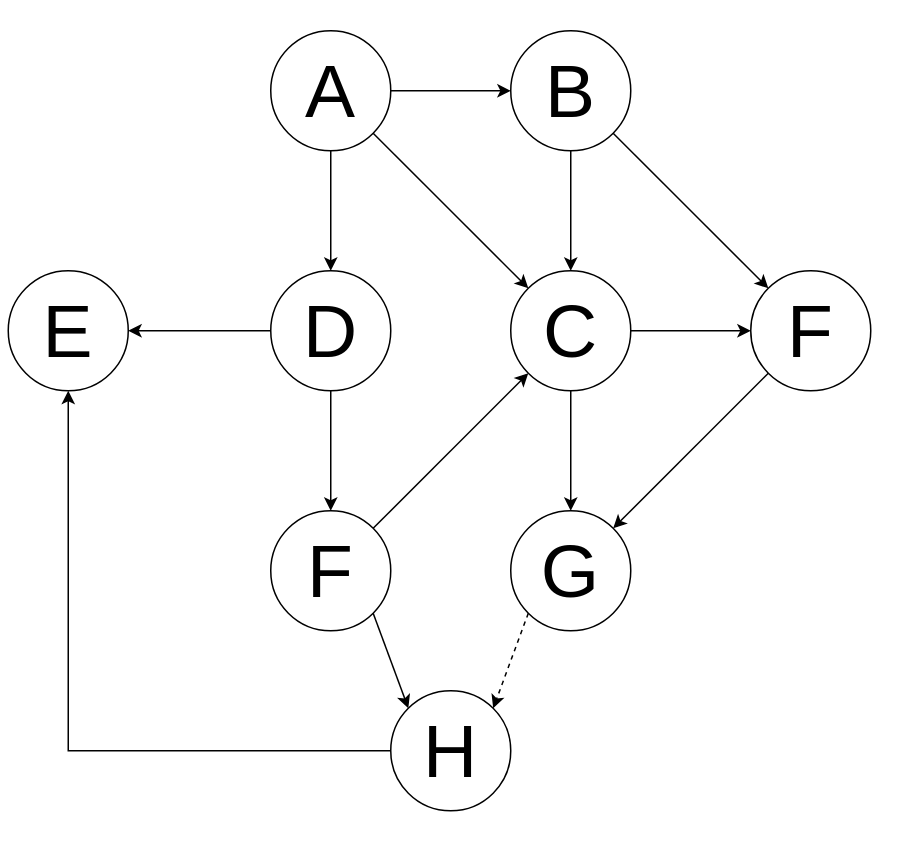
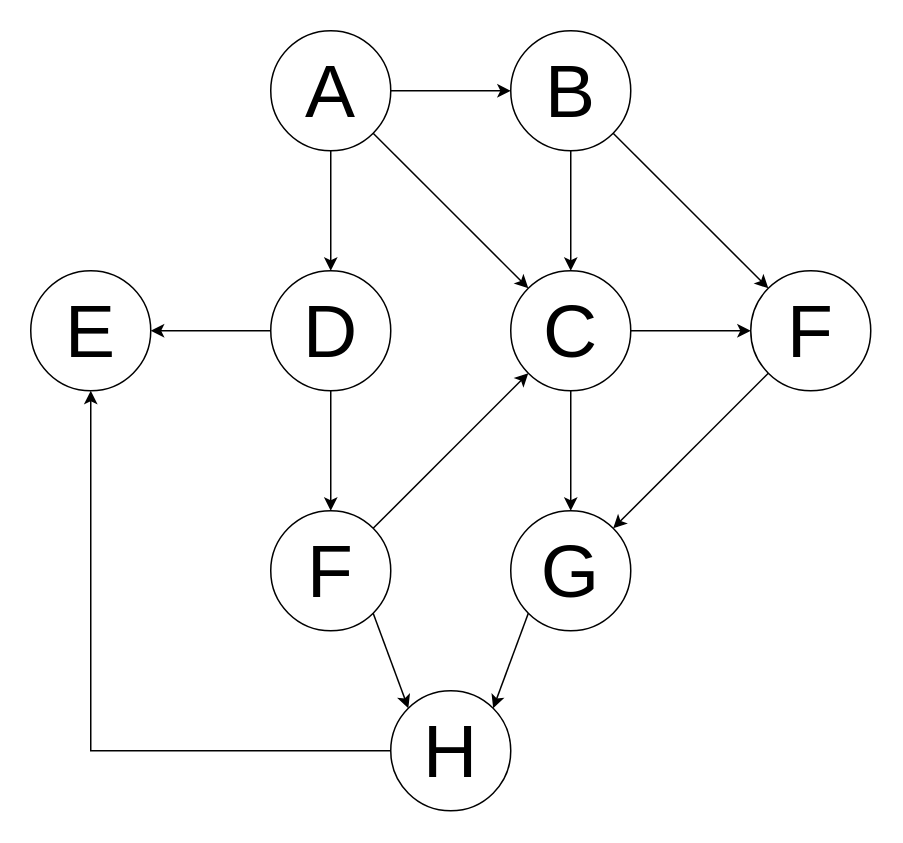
node "E": moved (68, 331) -> (91, 331)
edge "G" -> "H": style dashed -> solid
